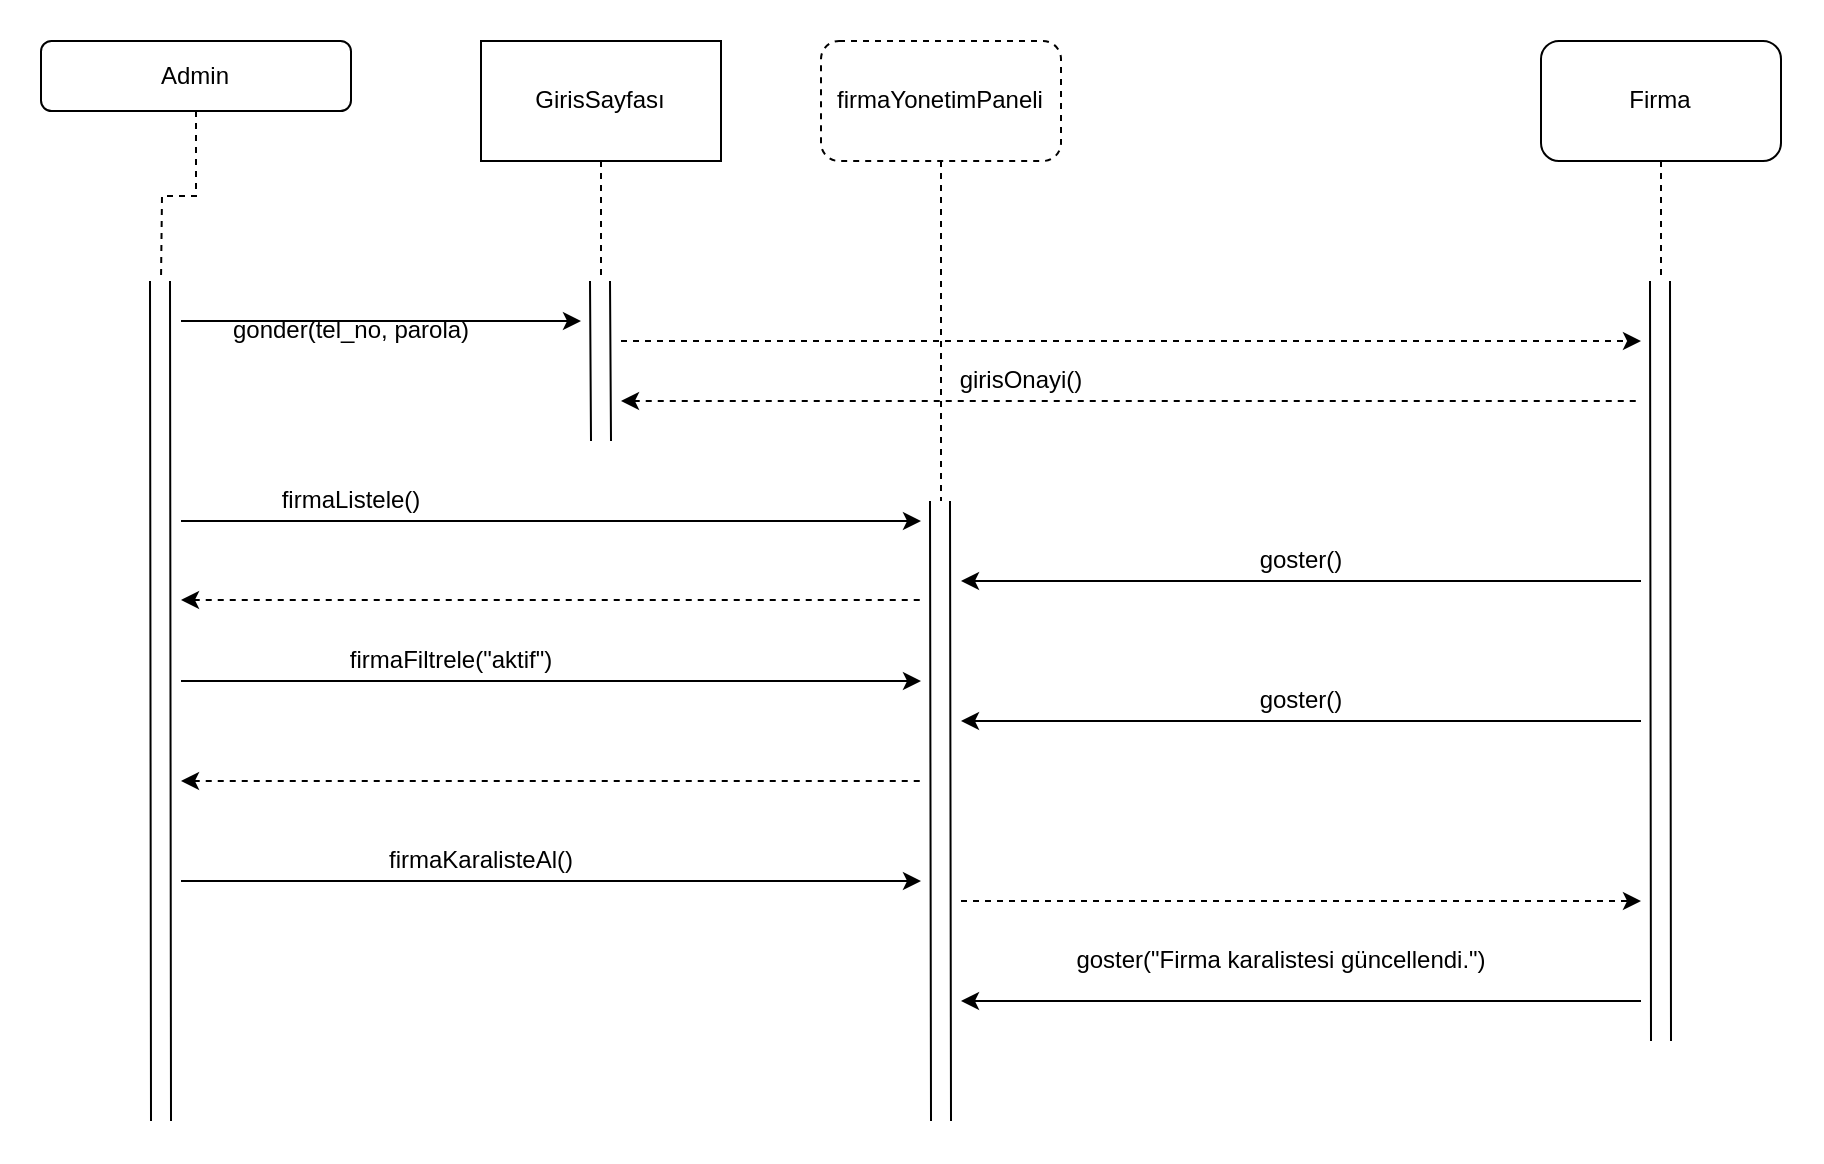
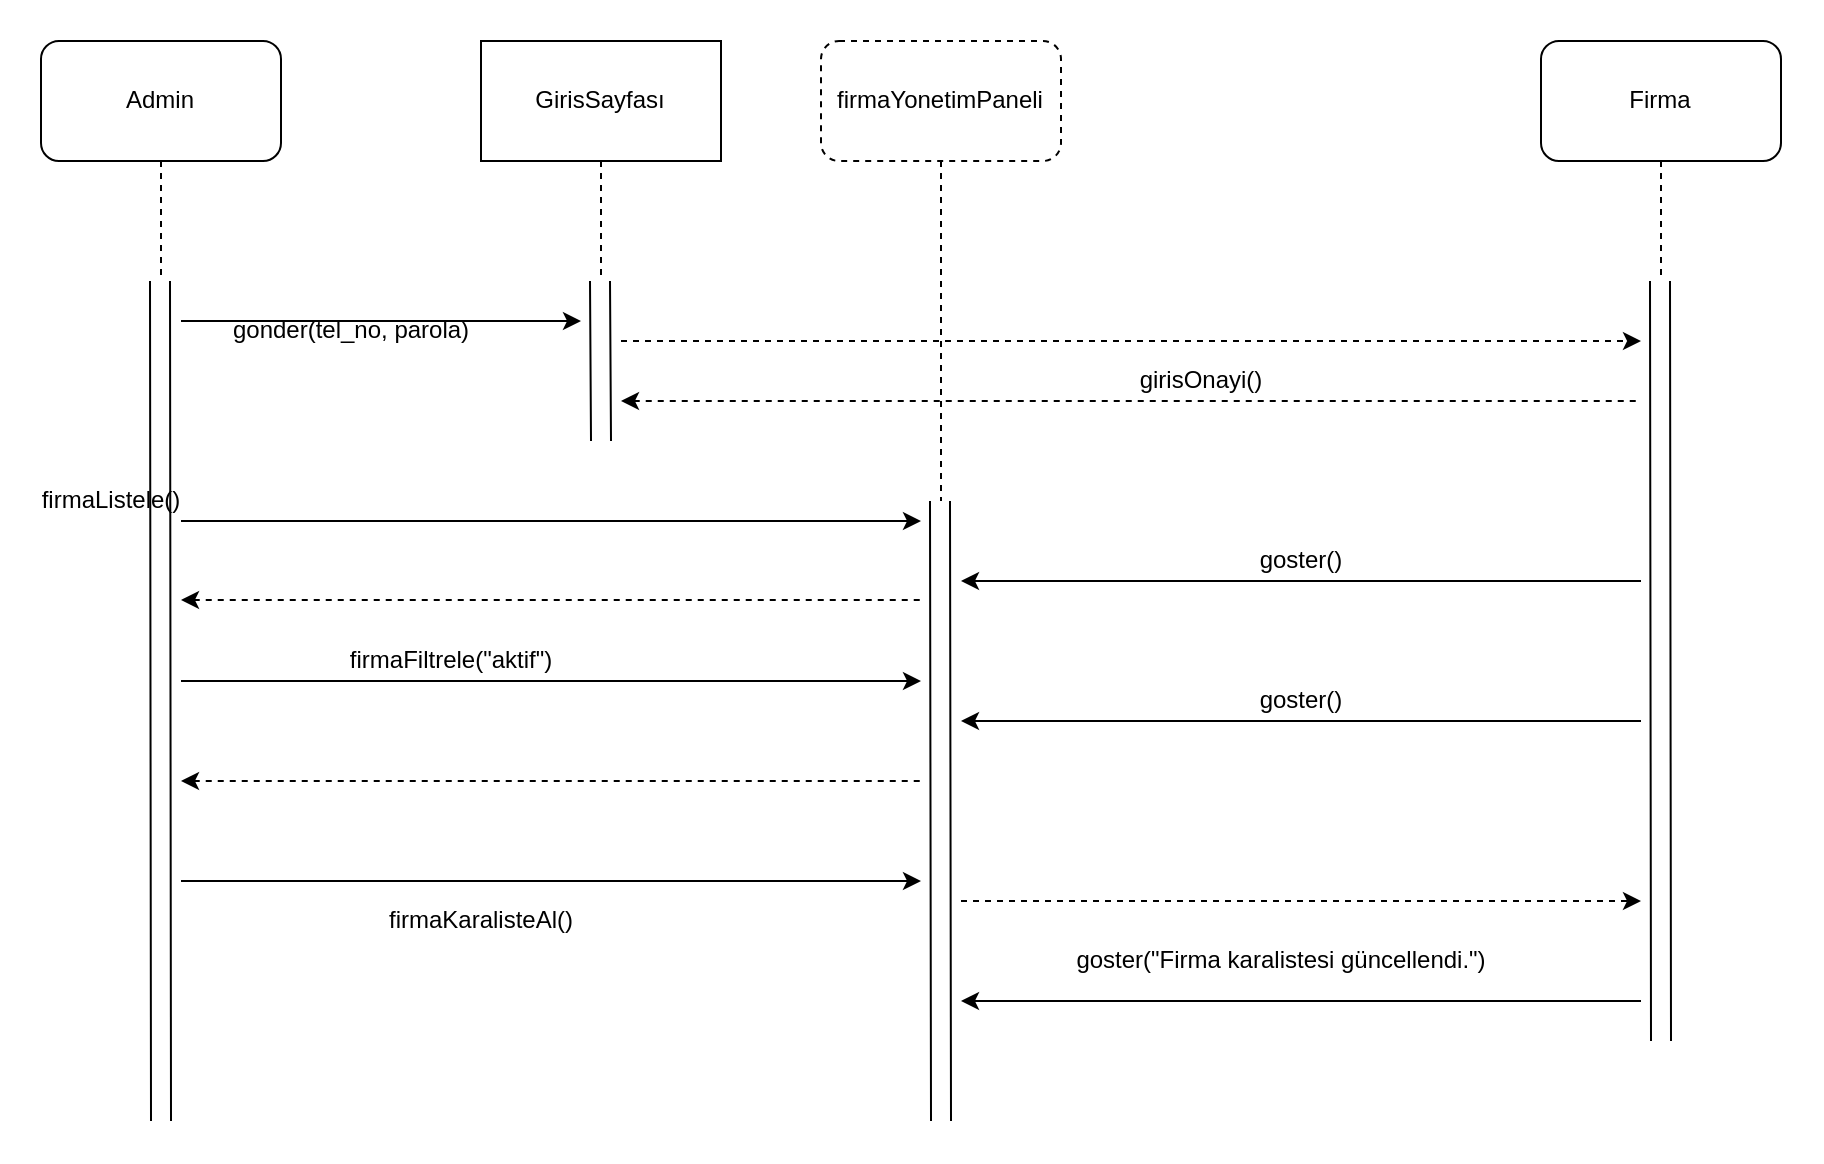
node "Admin": size 310x70 -> 240x120
node "girisOnayi()": moved (1021, 381) -> (1201, 381)
node "firmaListele()": moved (351, 501) -> (111, 501)
node "firmaKaralisteAl()": moved (481, 861) -> (481, 921)
